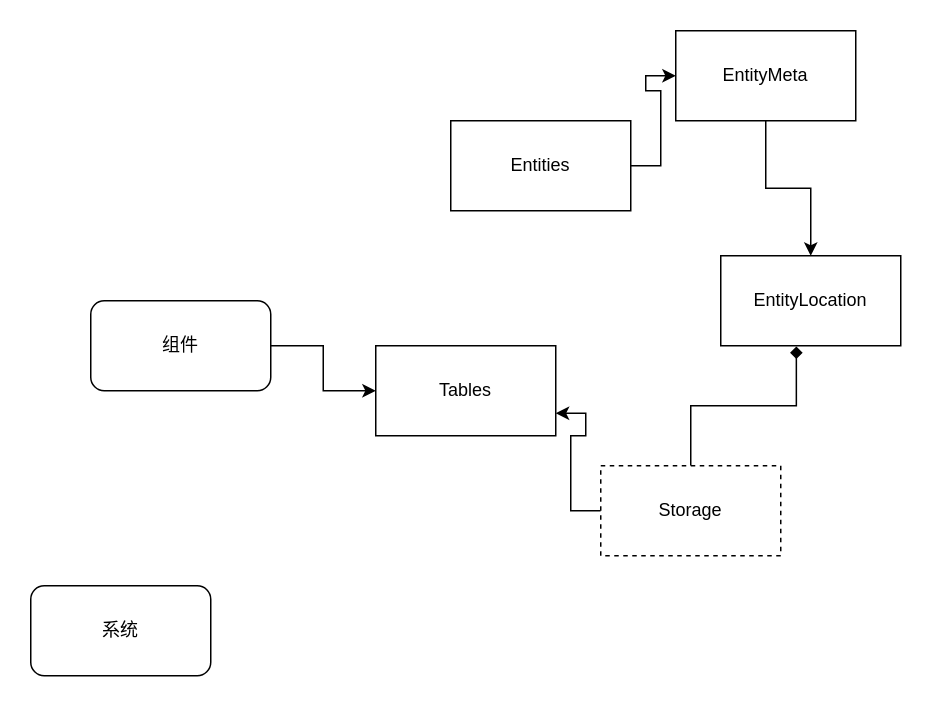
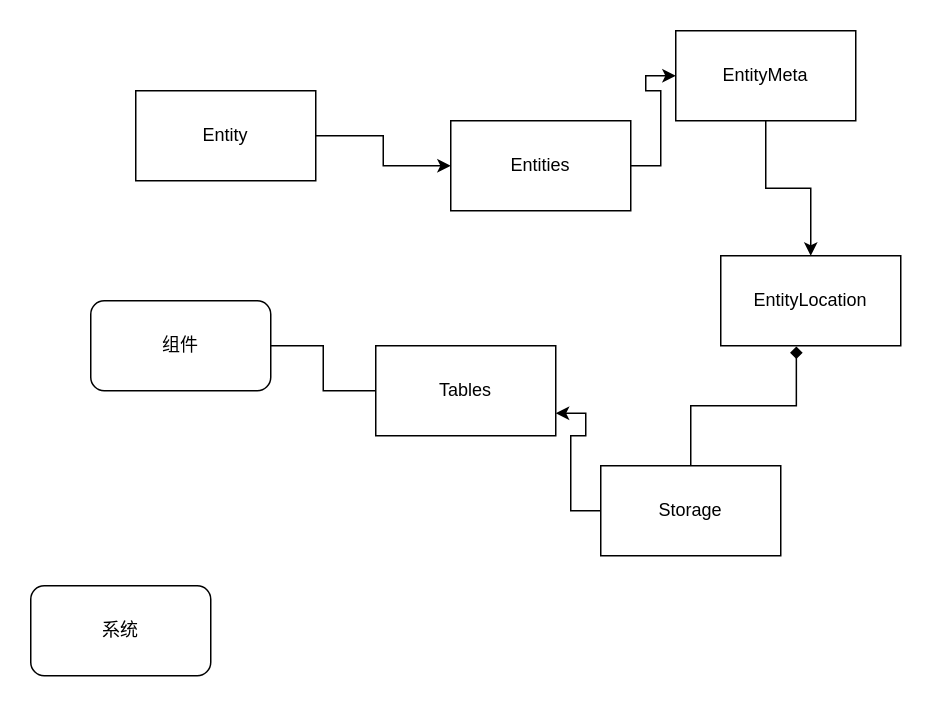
node "Entity": added
edge "Entity" -> "Entities": added
edge "组件" -> "Tables": arrowhead classic -> none
node "Storage": style dashed -> solid
